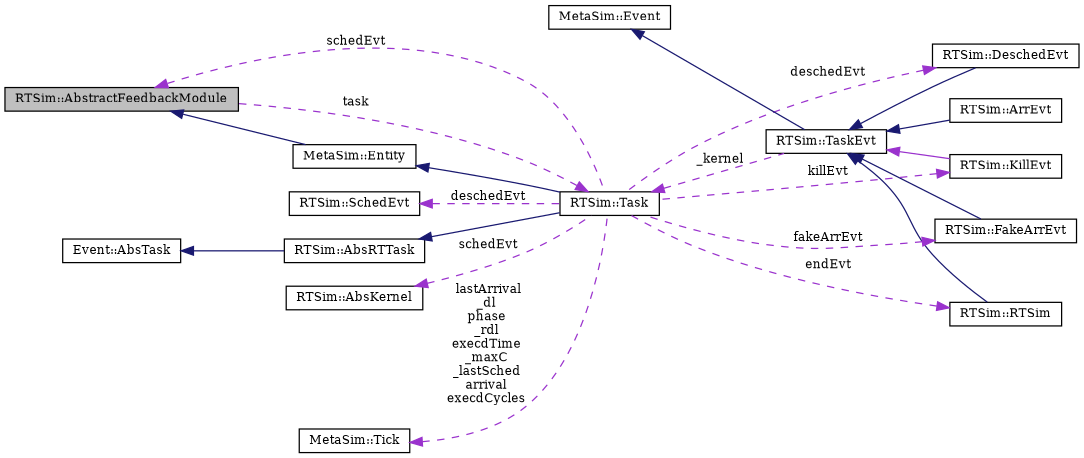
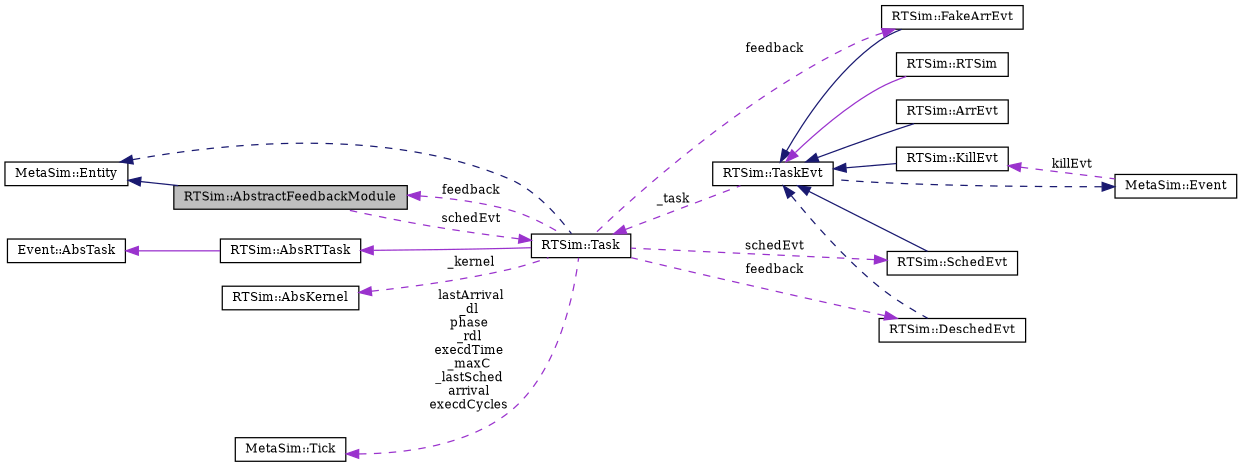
edge "RTSim::Task" -> "RTSim::AbstractFeedbackModule": label " schedEvt" -> " feedback"
edge "RTSim::Task" -> "RTSim::DeschedEvt": label " deschedEvt" -> " feedback"
edge "RTSim::TaskEvt" -> "MetaSim::Event": style solid -> dashed
edge "RTSim::DeschedEvt" -> "RTSim::TaskEvt": style solid -> dashed
edge "RTSim::AbstractFeedbackModule" -> "RTSim::Task": label " task" -> " schedEvt"
edge "MetaSim::Entity" -> "RTSim::AbstractFeedbackModule": reversed
edge "RTSim::KillEvt" -> "RTSim::TaskEvt": color darkorchid3 -> midnightblue
edge "RTSim::TaskEvt" -> "RTSim::Task": label " _kernel" -> " _task"
edge "RTSim::Task" -> "MetaSim::Entity": style solid -> dashed
edge "RTSim::Task" -> "RTSim::KillEvt": now "MetaSim::Event" -> "RTSim::KillEvt"
edge "RTSim::Task" -> "RTSim::SchedEvt": label " deschedEvt" -> " schedEvt"
edge "RTSim::SchedEvt" -> "RTSim::TaskEvt": added
edge "RTSim::Task" -> "RTSim::AbsRTTask": color midnightblue -> darkorchid3
edge "RTSim::RTSim" -> "RTSim::TaskEvt": color midnightblue -> darkorchid3
edge "RTSim::Task" -> "RTSim::FakeArrEvt": label " fakeArrEvt" -> " feedback"
edge "RTSim::Task" -> "RTSim::AbsKernel": label " schedEvt" -> " _kernel"
edge "RTSim::AbsRTTask" -> "Event::AbsTask": color midnightblue -> darkorchid3
edge "RTSim::Task" -> "RTSim::RTSim": removed, label "endEvt"
